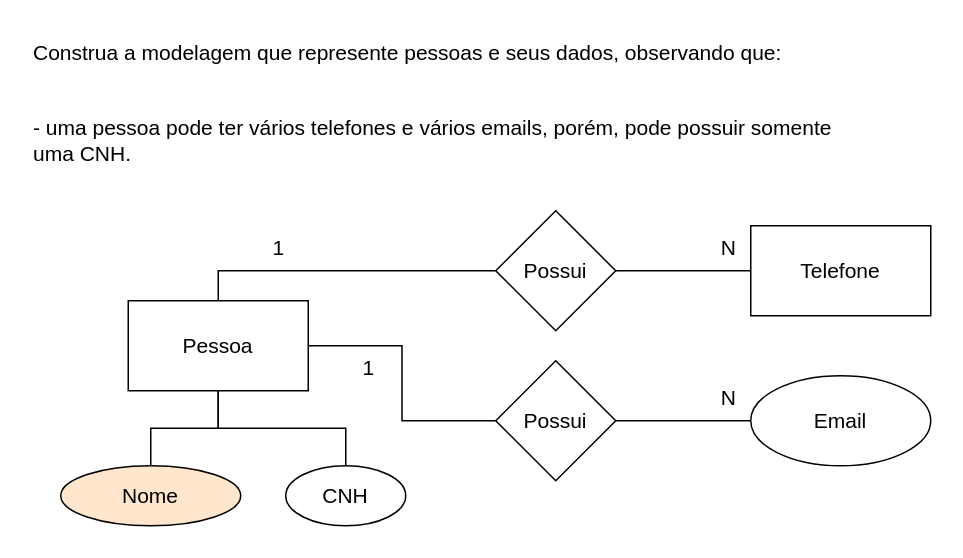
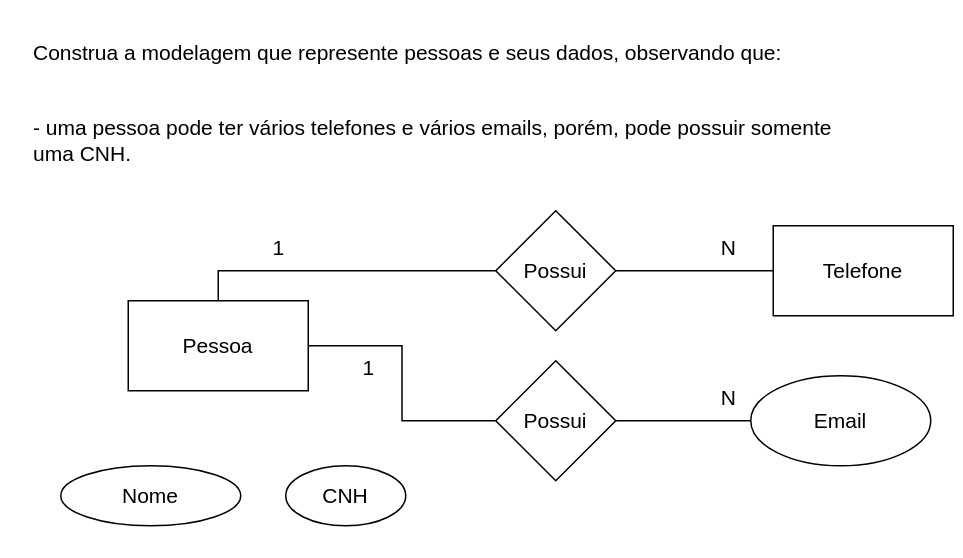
node "Telefone": moved (841, 271) -> (863, 271)
edge "Pessoa" -- "Nome": removed
edge "Pessoa" -- "CNH": removed
node "Nome": fillcolor #ffe6cc -> #ffffff
